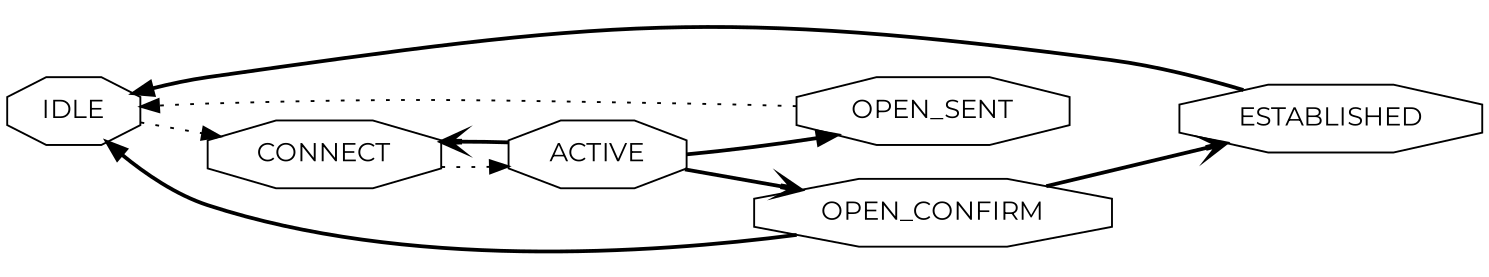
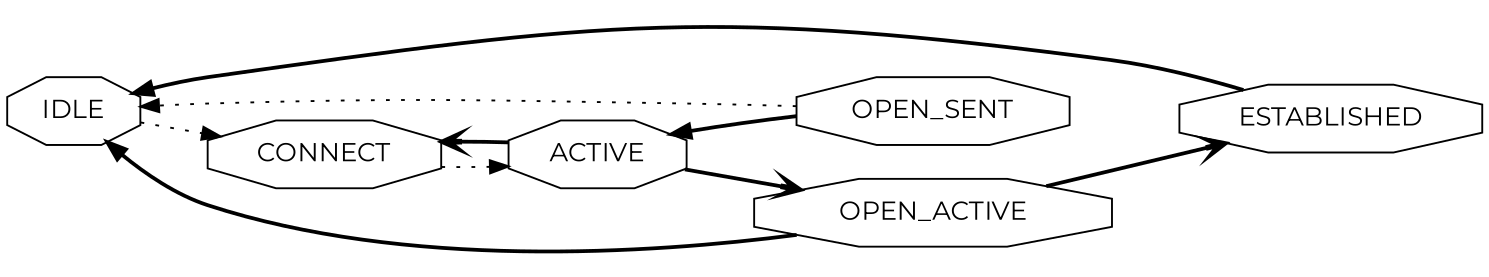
edge "ACTIVE" -> "OPEN_SENT": reversed
node "OPEN_CONFIRM": label "OPEN_CONFIRM" -> "OPEN_ACTIVE"
